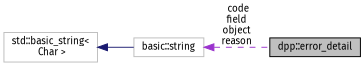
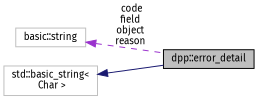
edge "basic::string" -> "std::basic_string< Char >": now "dpp::error_detail" -> "std::basic_string< Char >"
